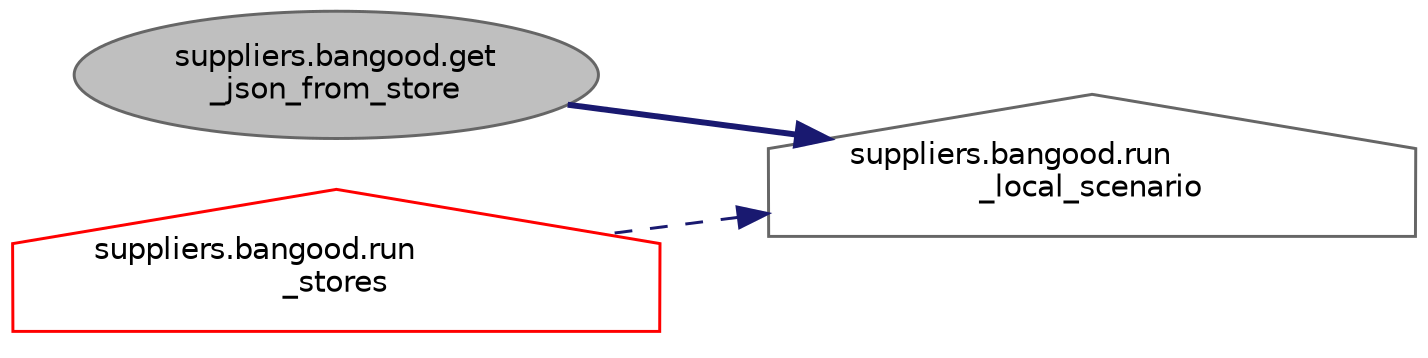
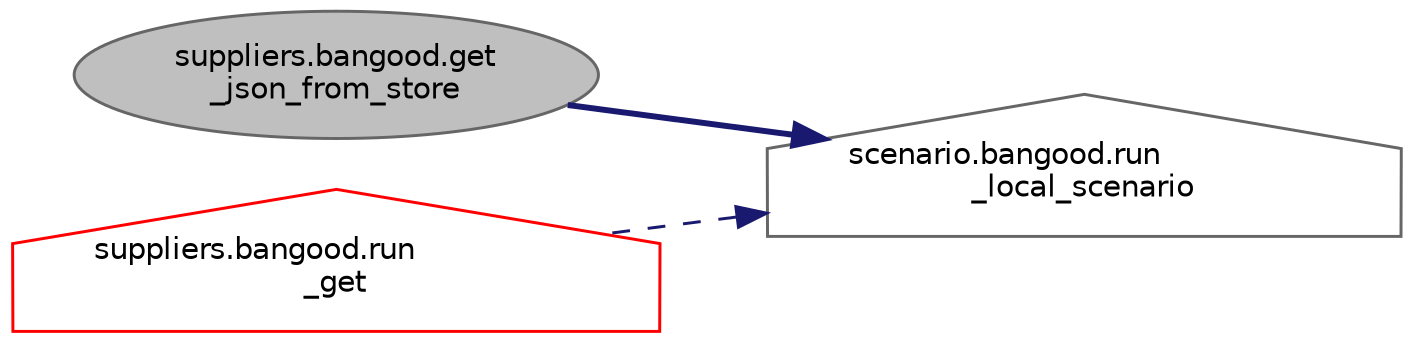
node "suppliers.bangood.run _local_scenario": label "suppliers.bangood.run _local_scenario" -> "scenario.bangood.run _local_scenario"
node "suppliers.bangood.run _stores": label "suppliers.bangood.run _stores" -> "suppliers.bangood.run _get"
